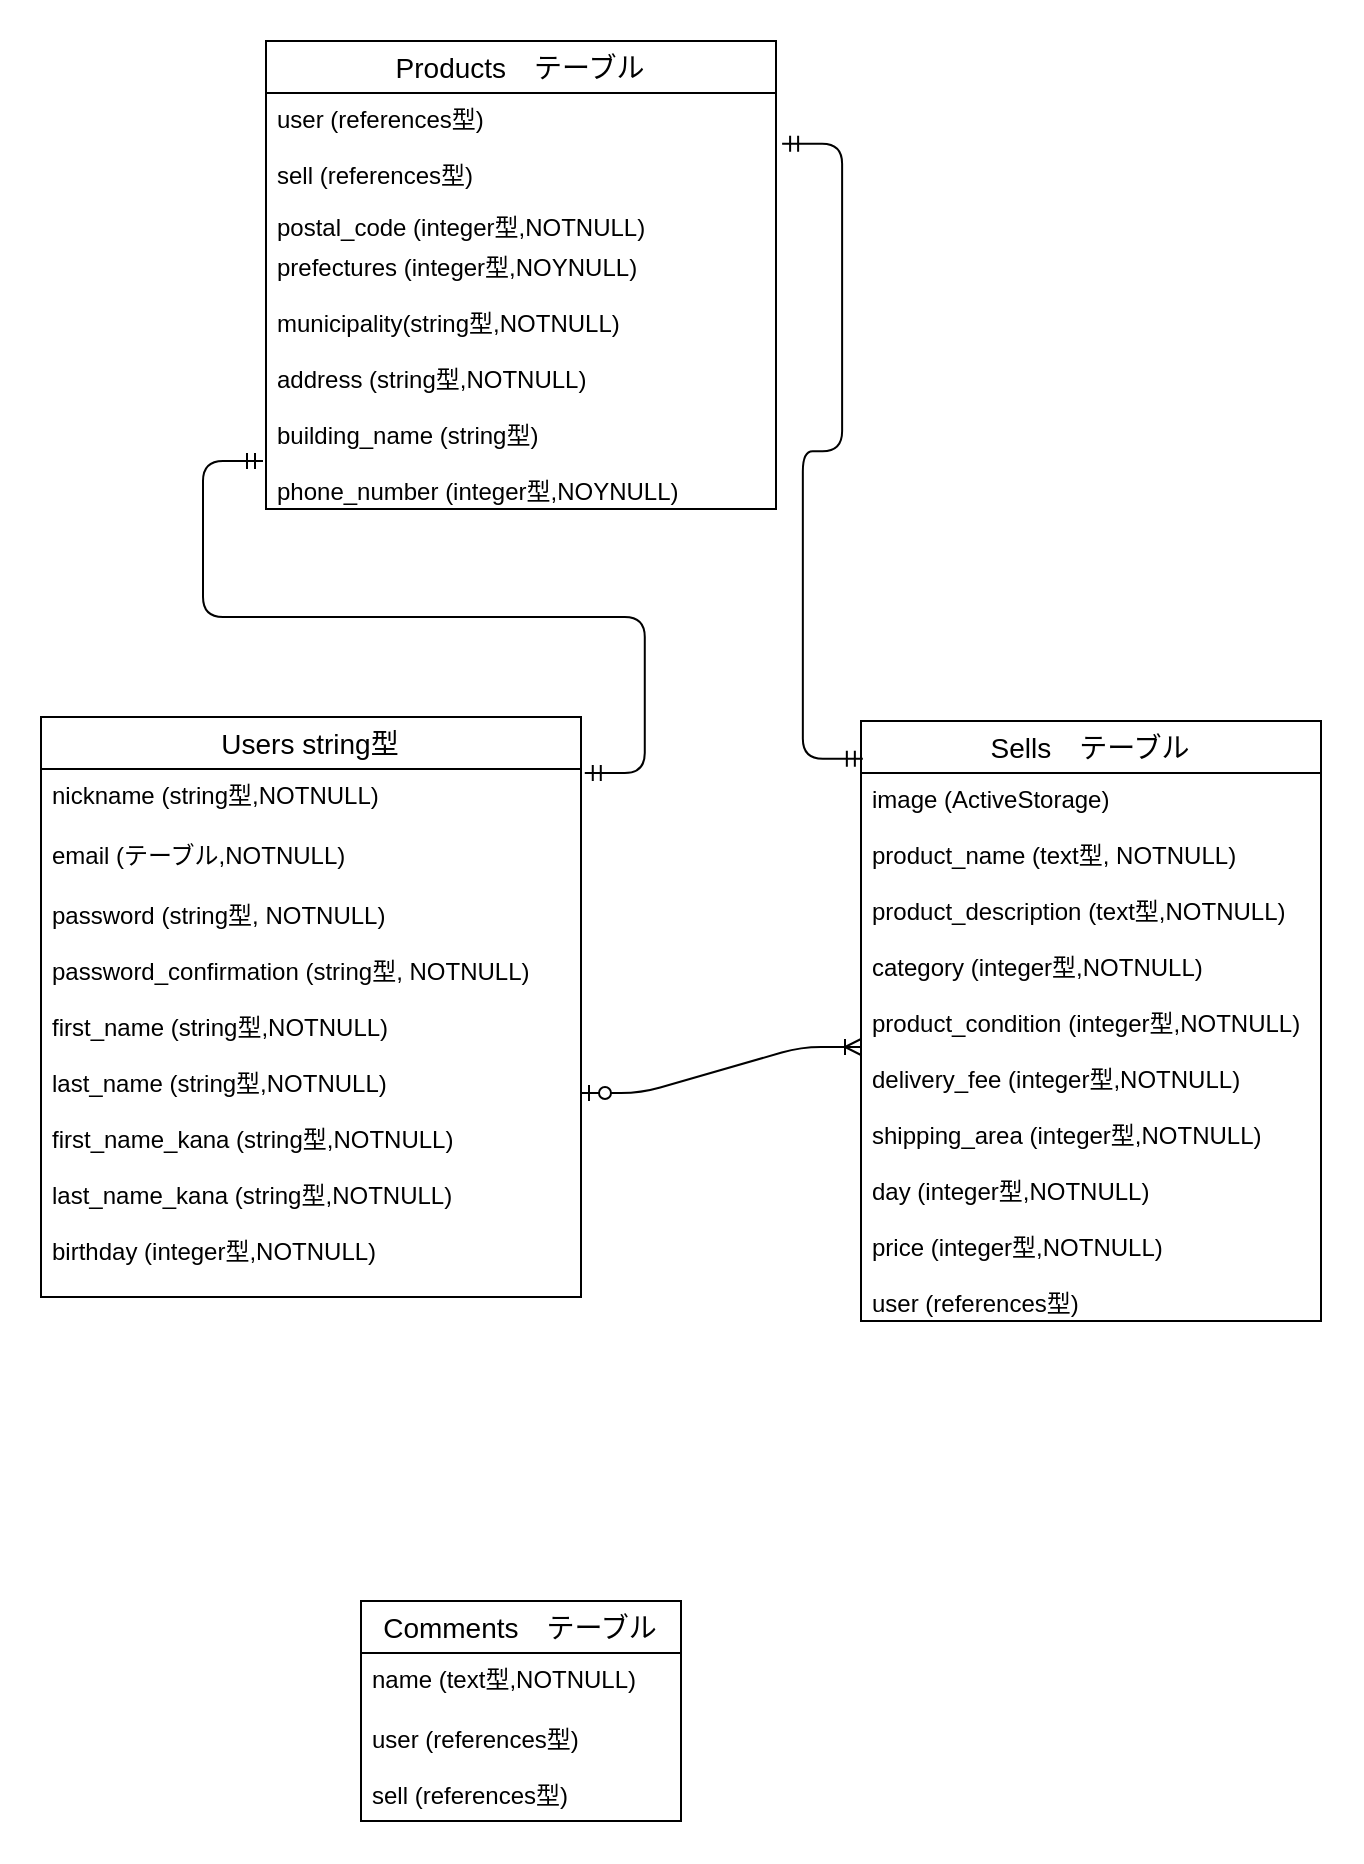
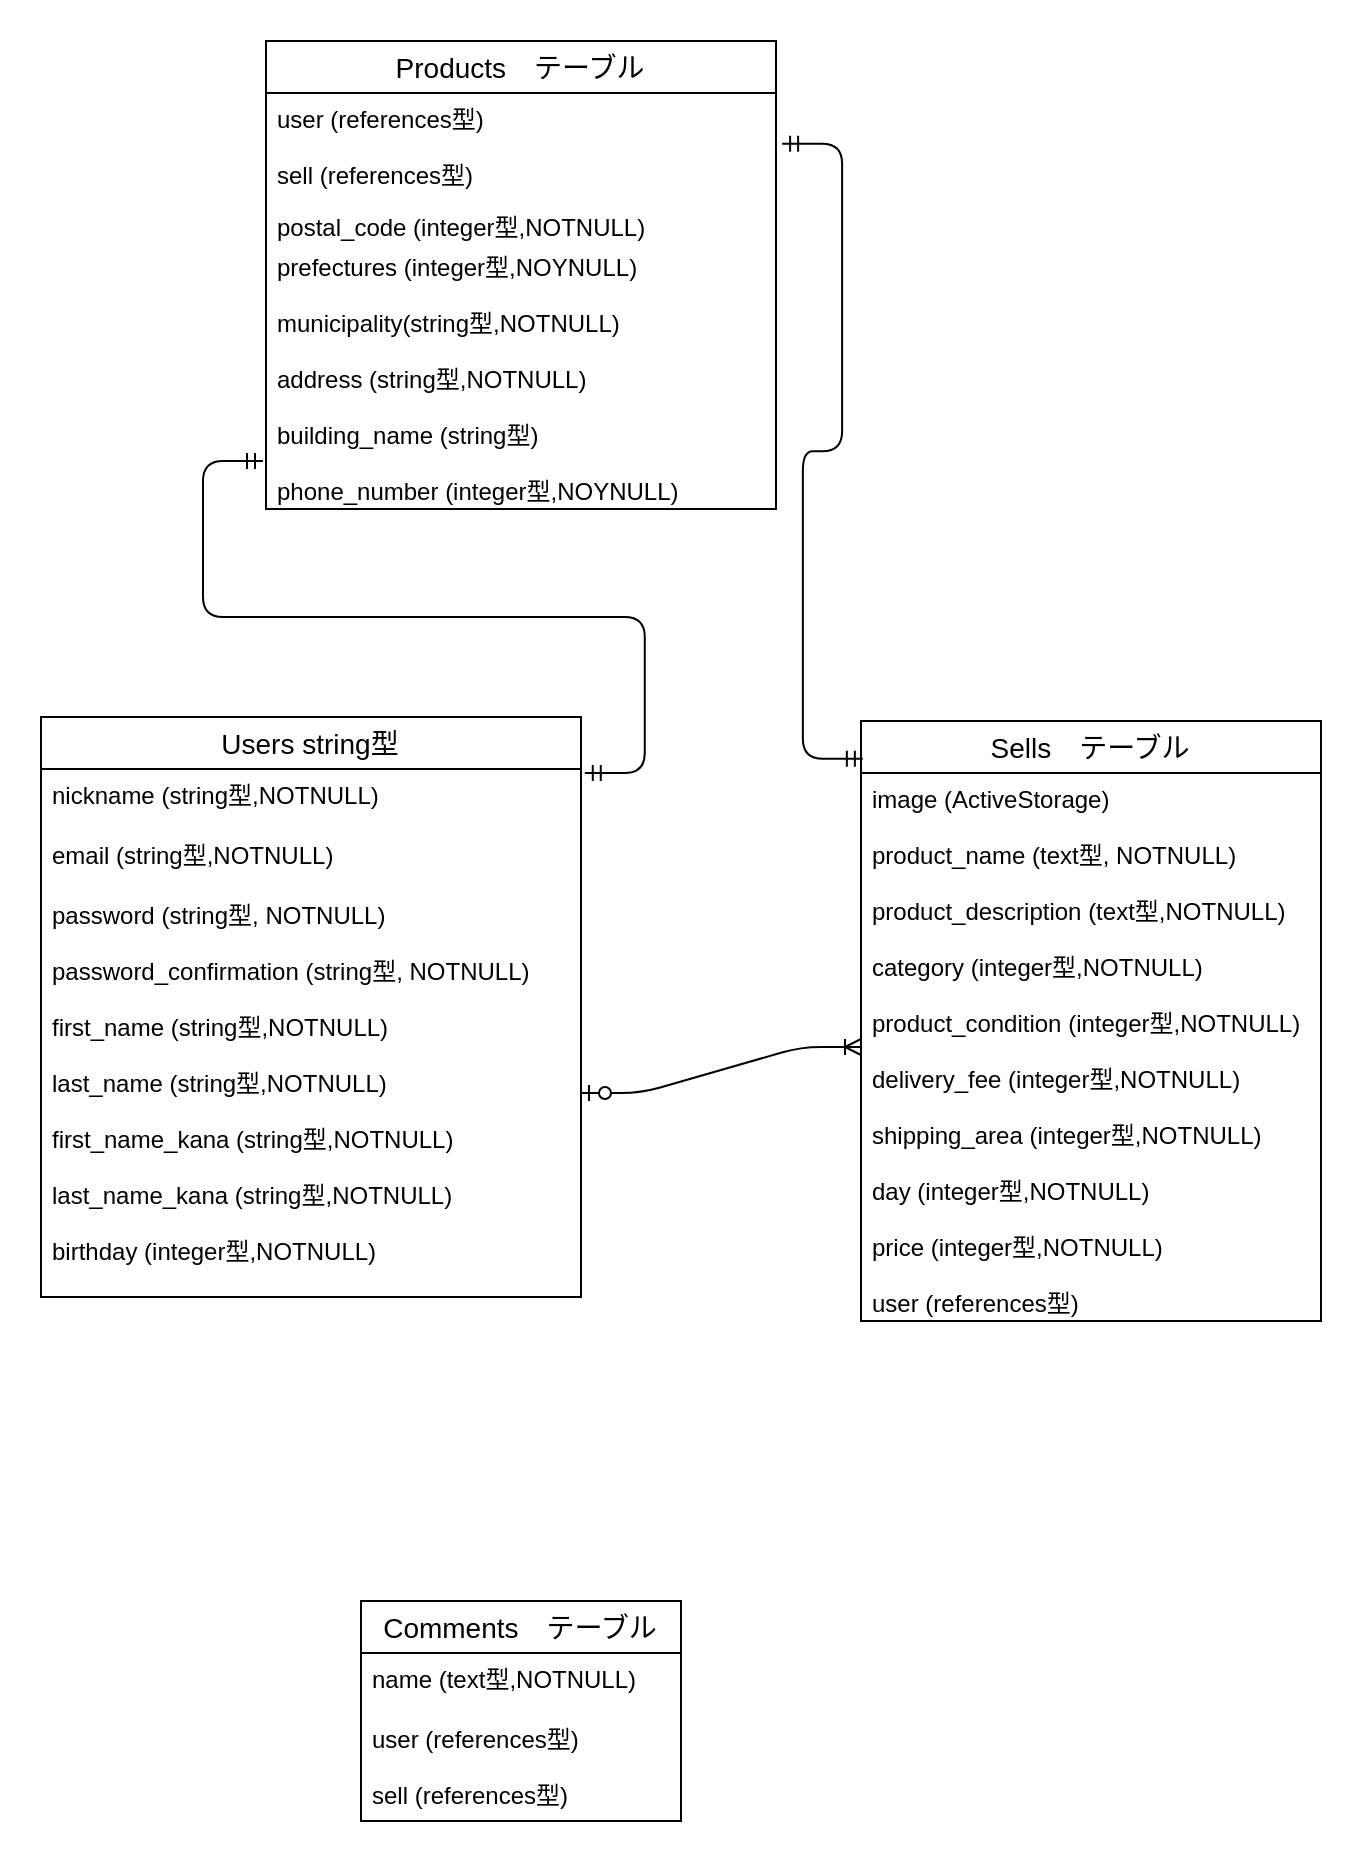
node "email (テーブル,NOTNULL)": label "email (テーブル,NOTNULL)" -> "email (string型,NOTNULL)"
